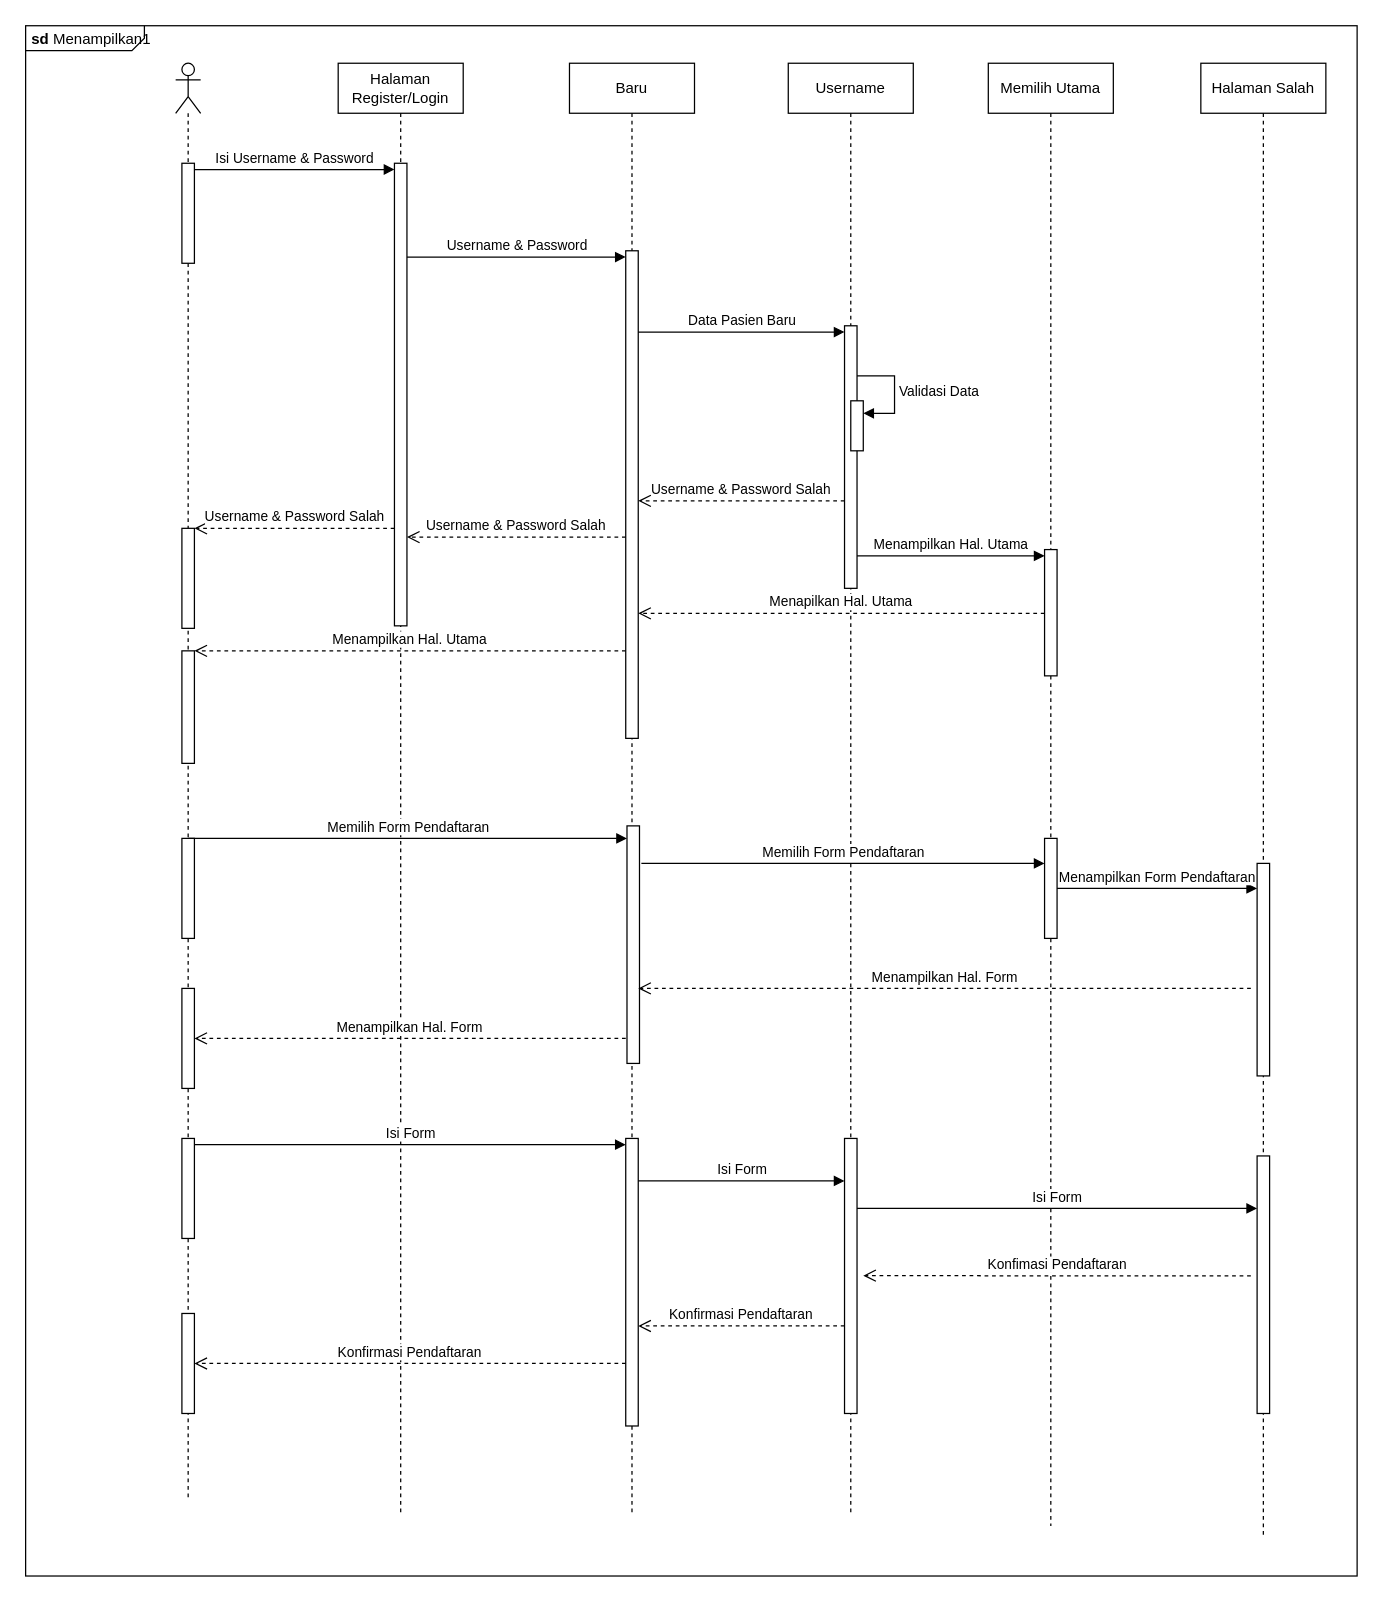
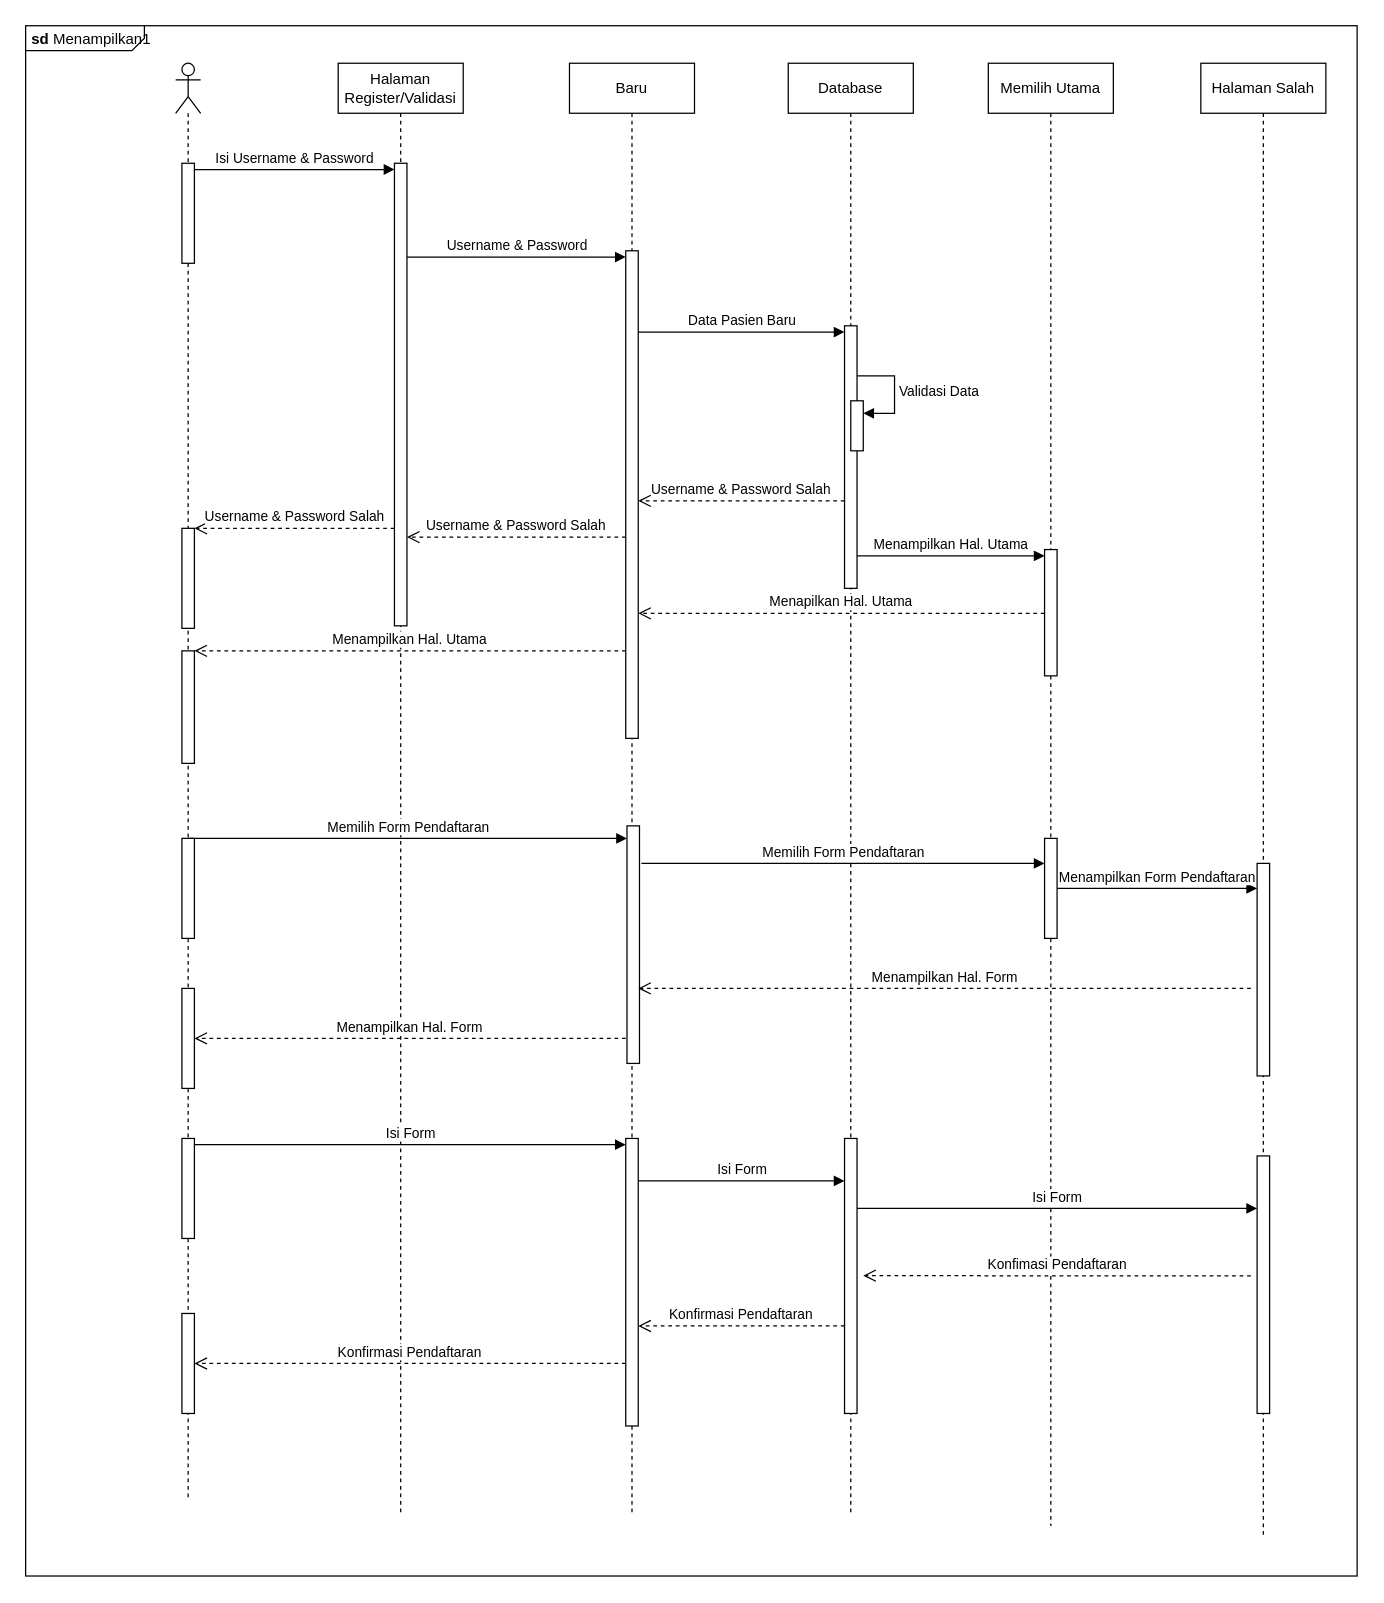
node "Halaman Register/Login": label "Halaman Register/Login" -> "Halaman Register/Validasi"
node "Username": label "Username" -> "Database"
